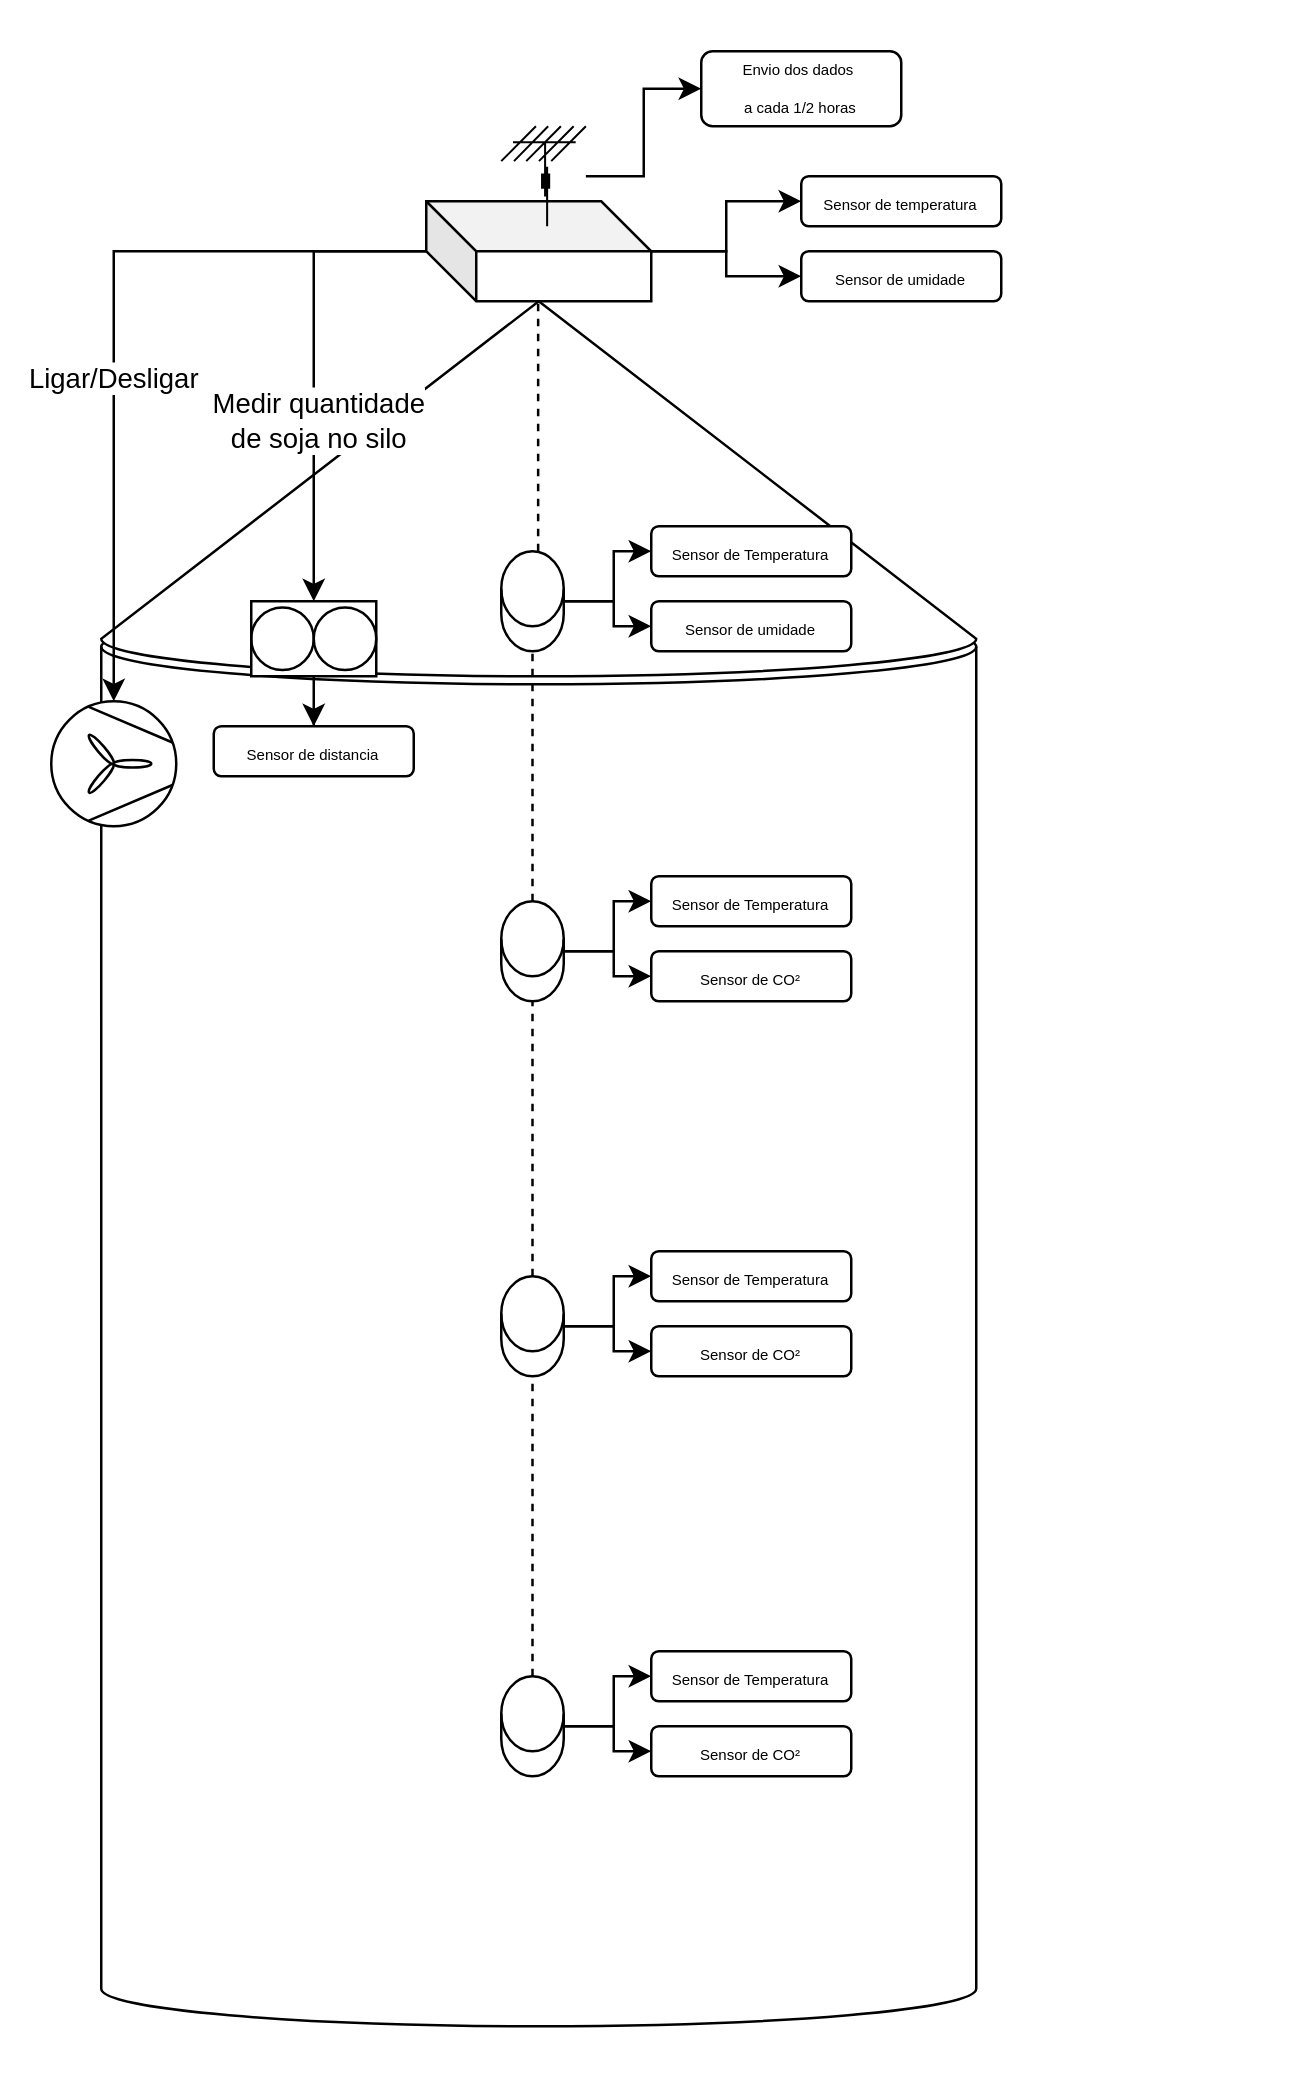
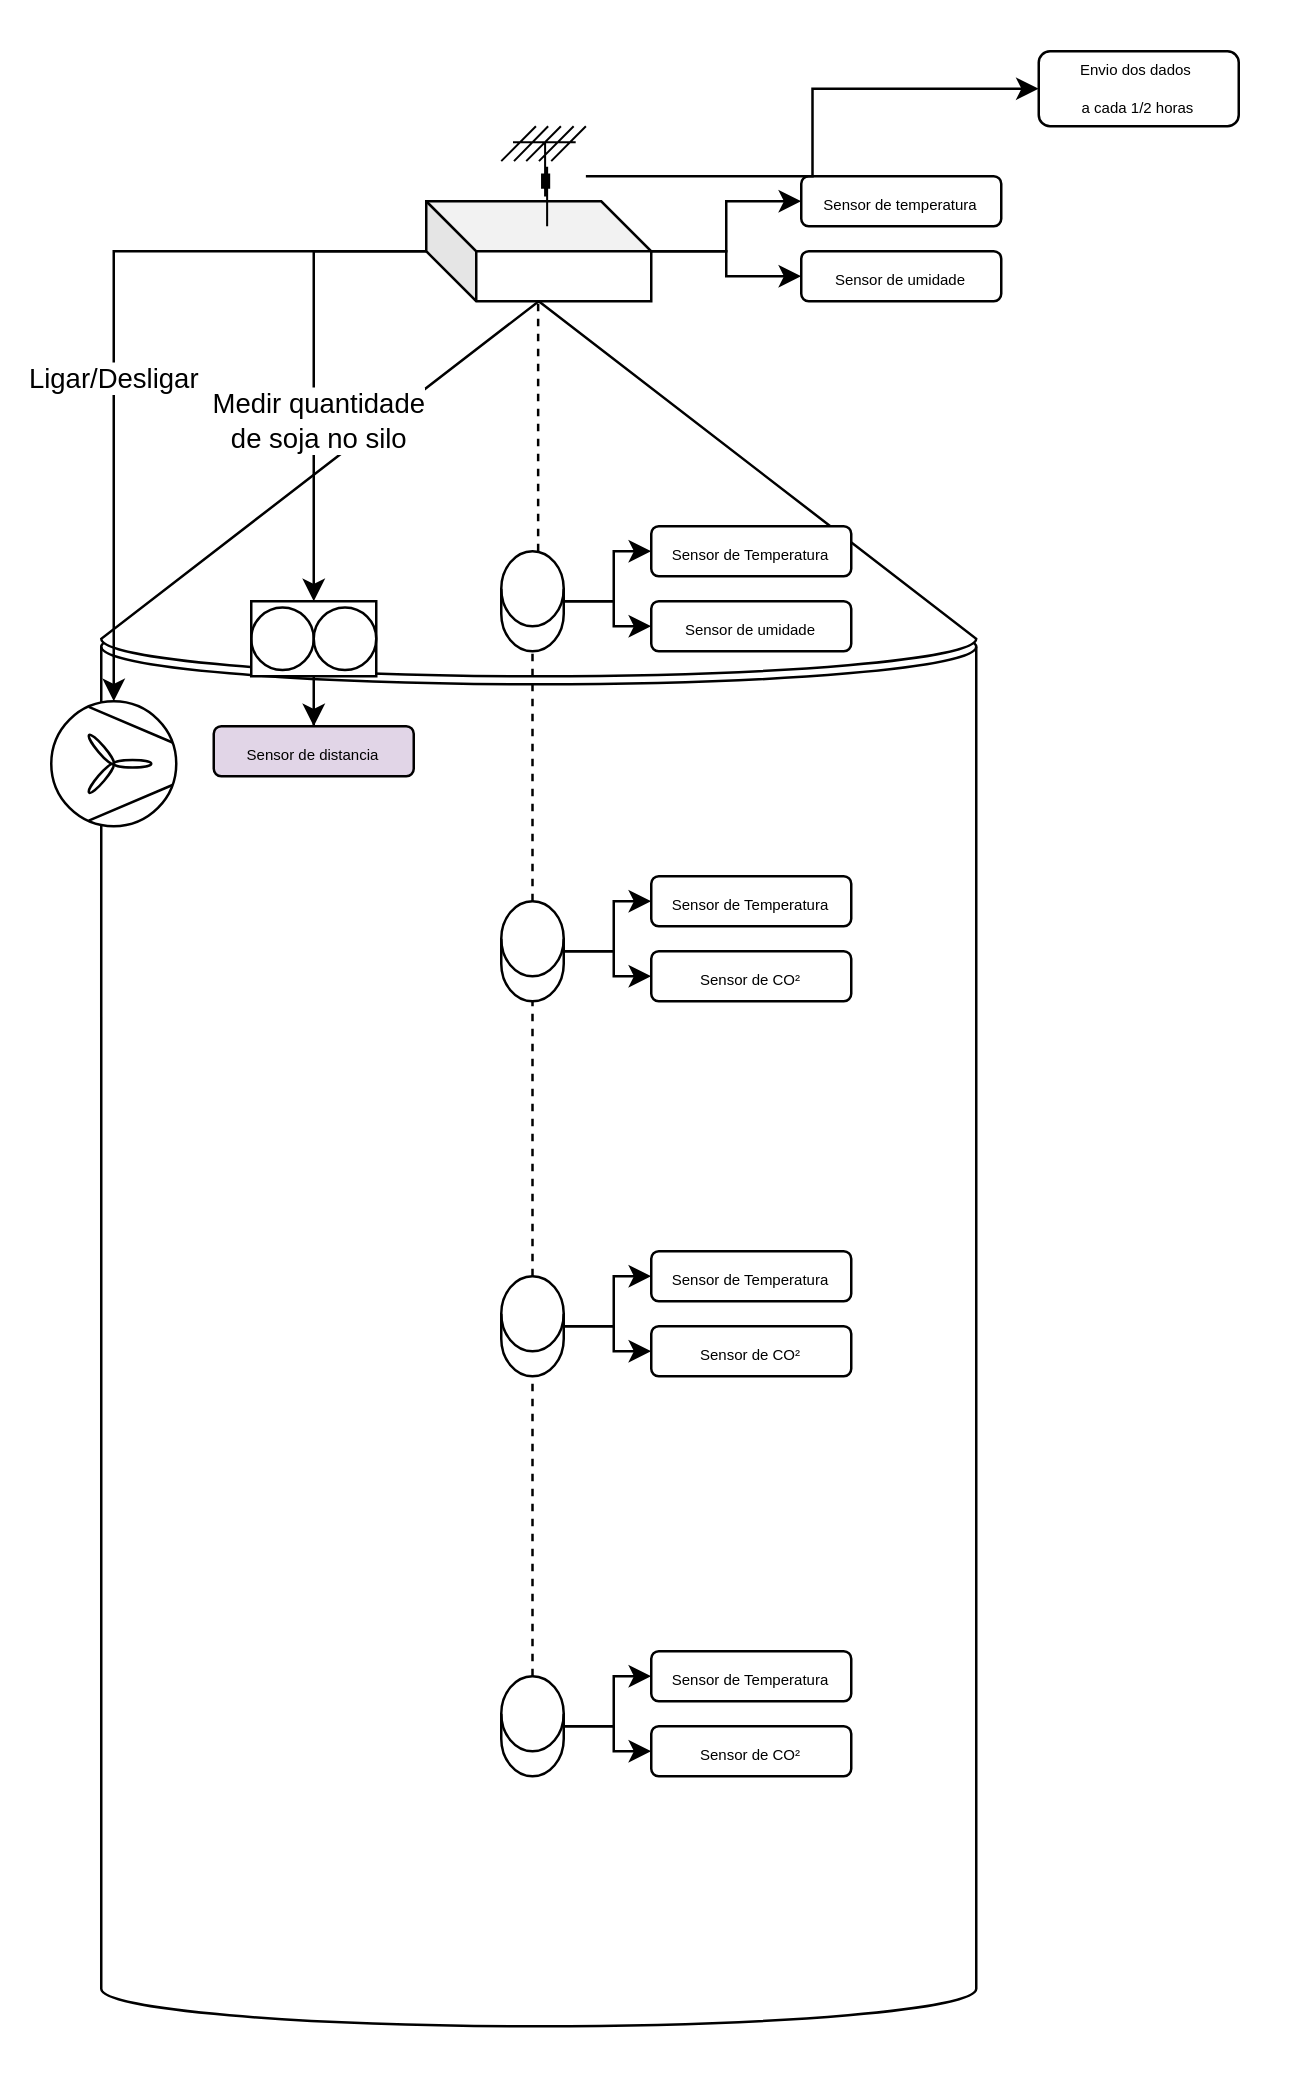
node "Envio dos dados a cada 1/2 horas": moved (801, 89) -> (1139, 89)
node "Sensor de distancia": fillcolor #ffffff -> #e1d5e7
